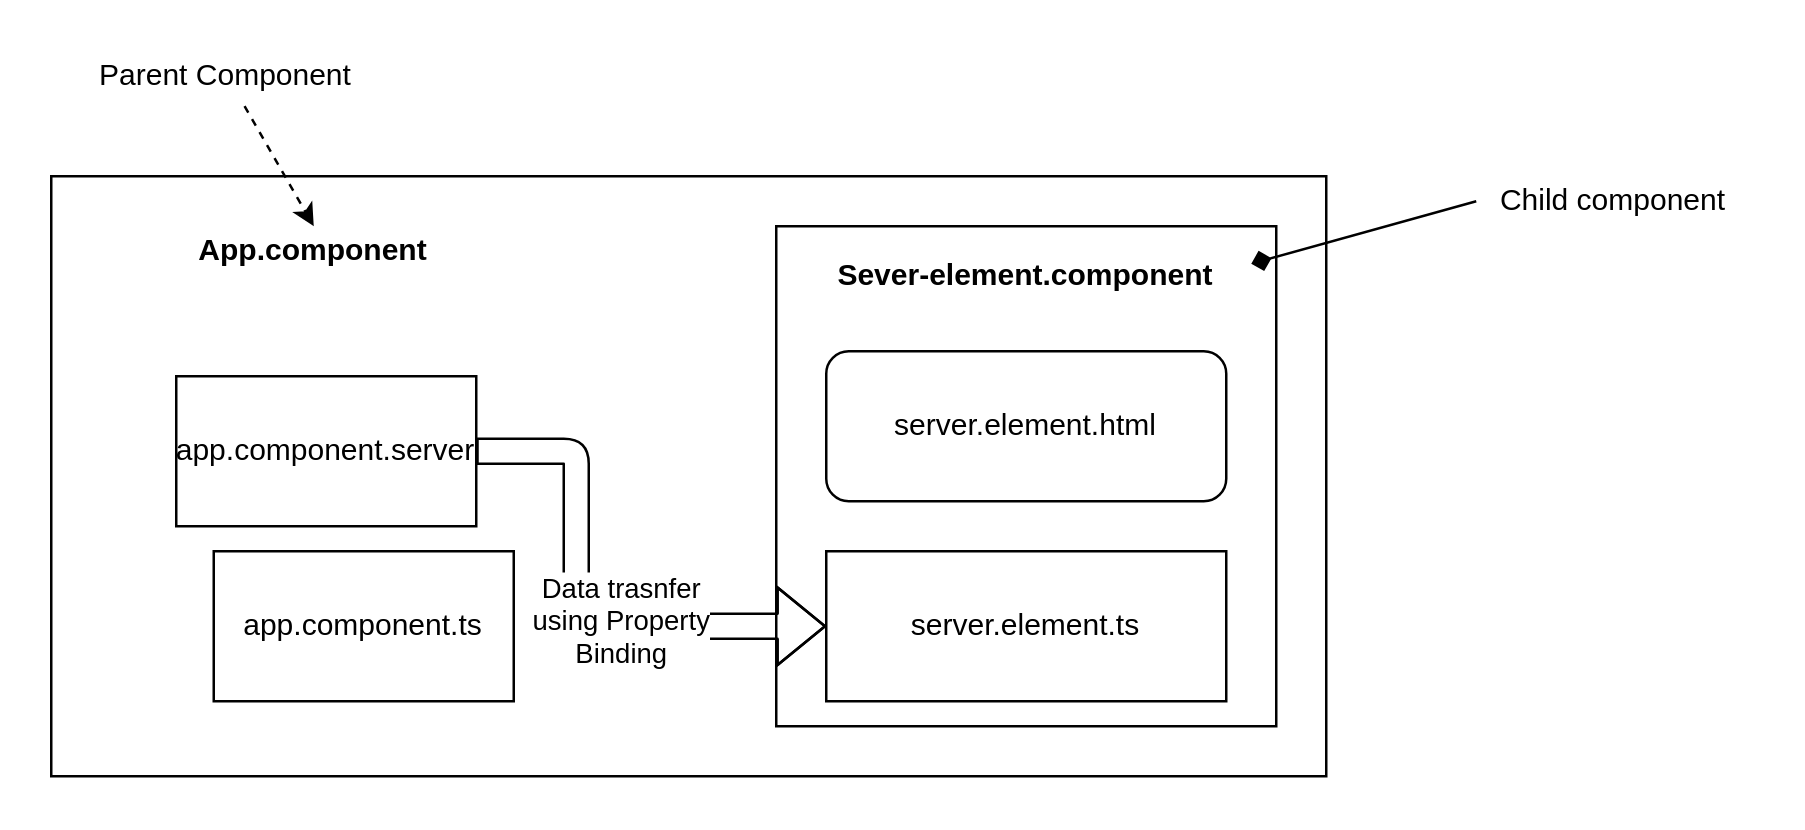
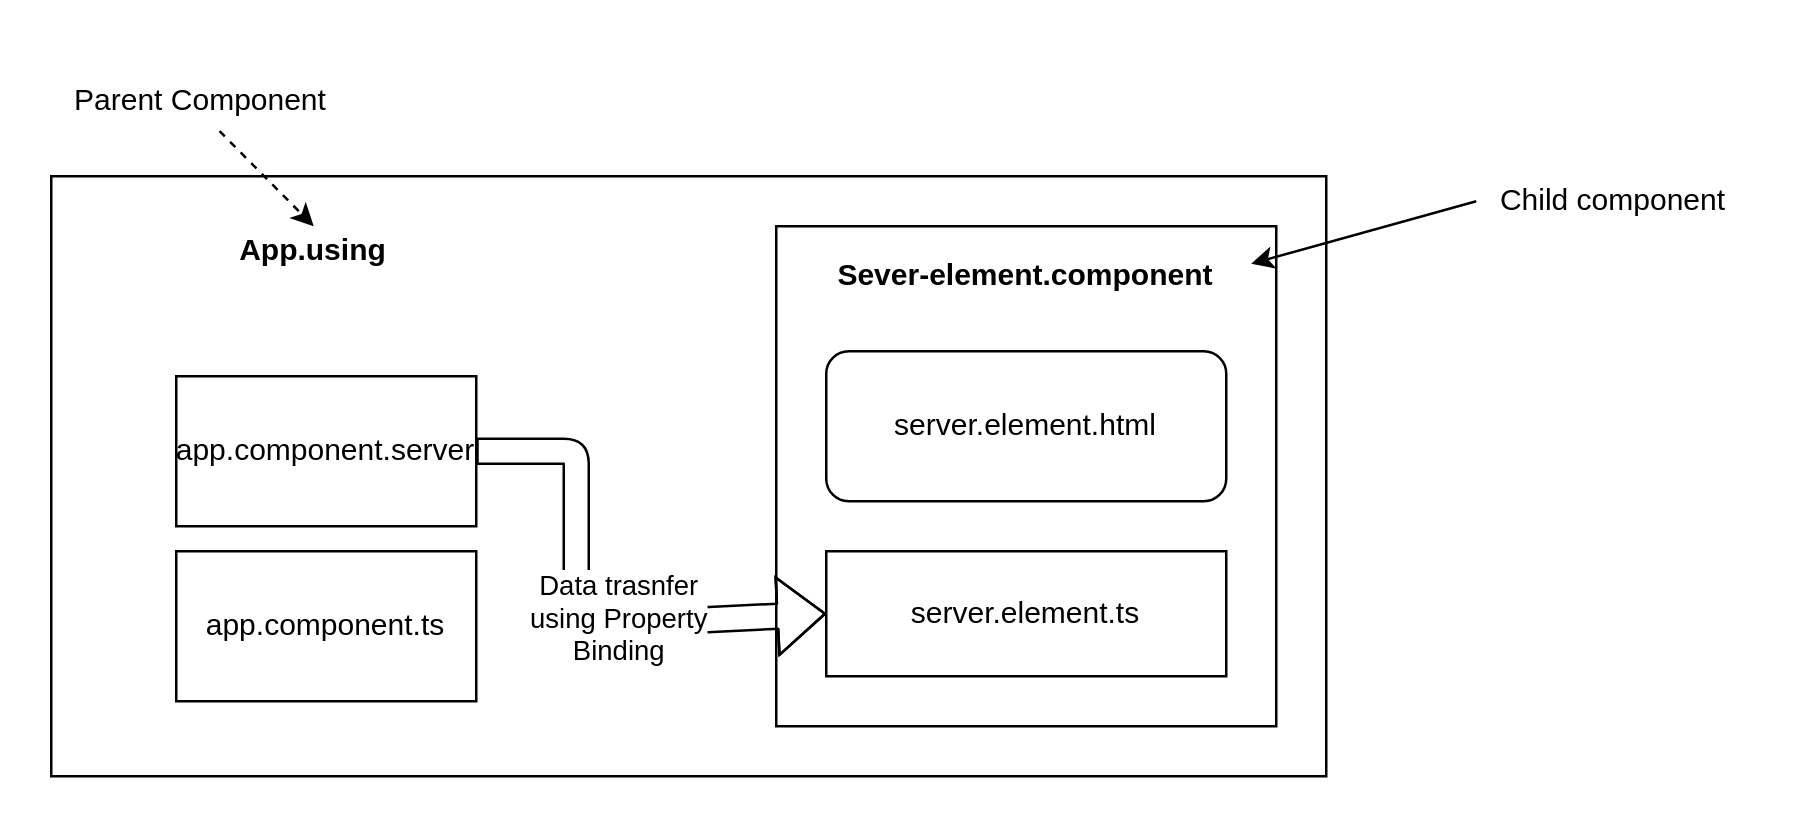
node "Parent Component": moved (226, 76) -> (201, 101)
node "App.component": label "App.component" -> "App.using"
edge "Child component" -> "Sever-element.component": arrowhead diamond -> classic
node "app.component.ts": moved (364, 626) -> (326, 626)
node "server.element.ts": size 400x150 -> 400x125
